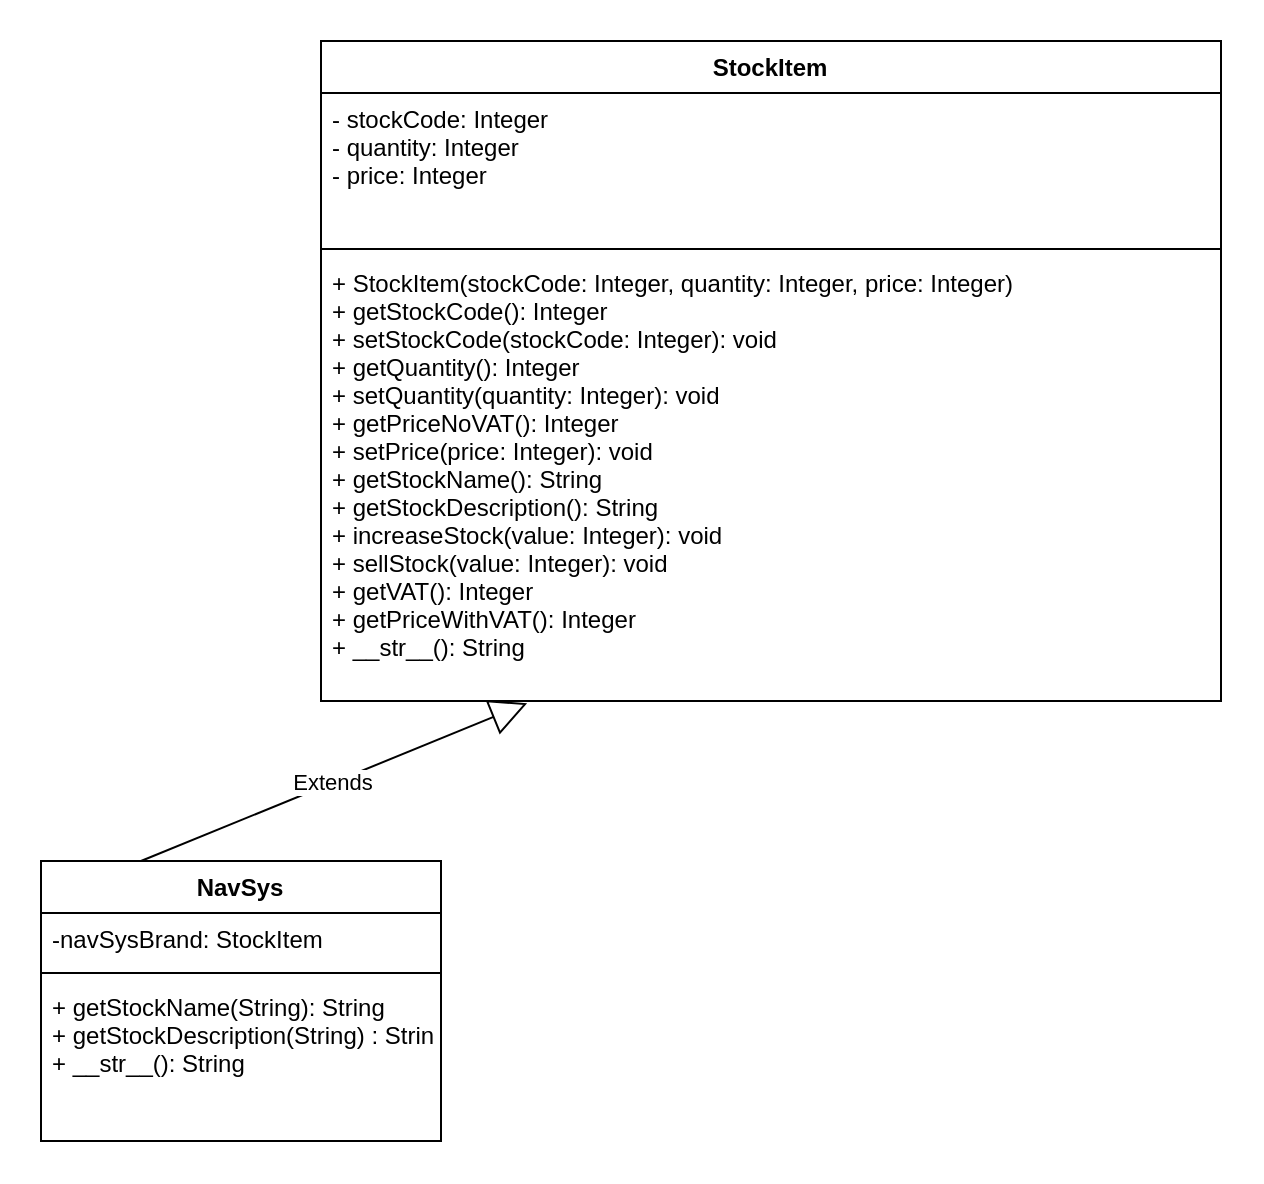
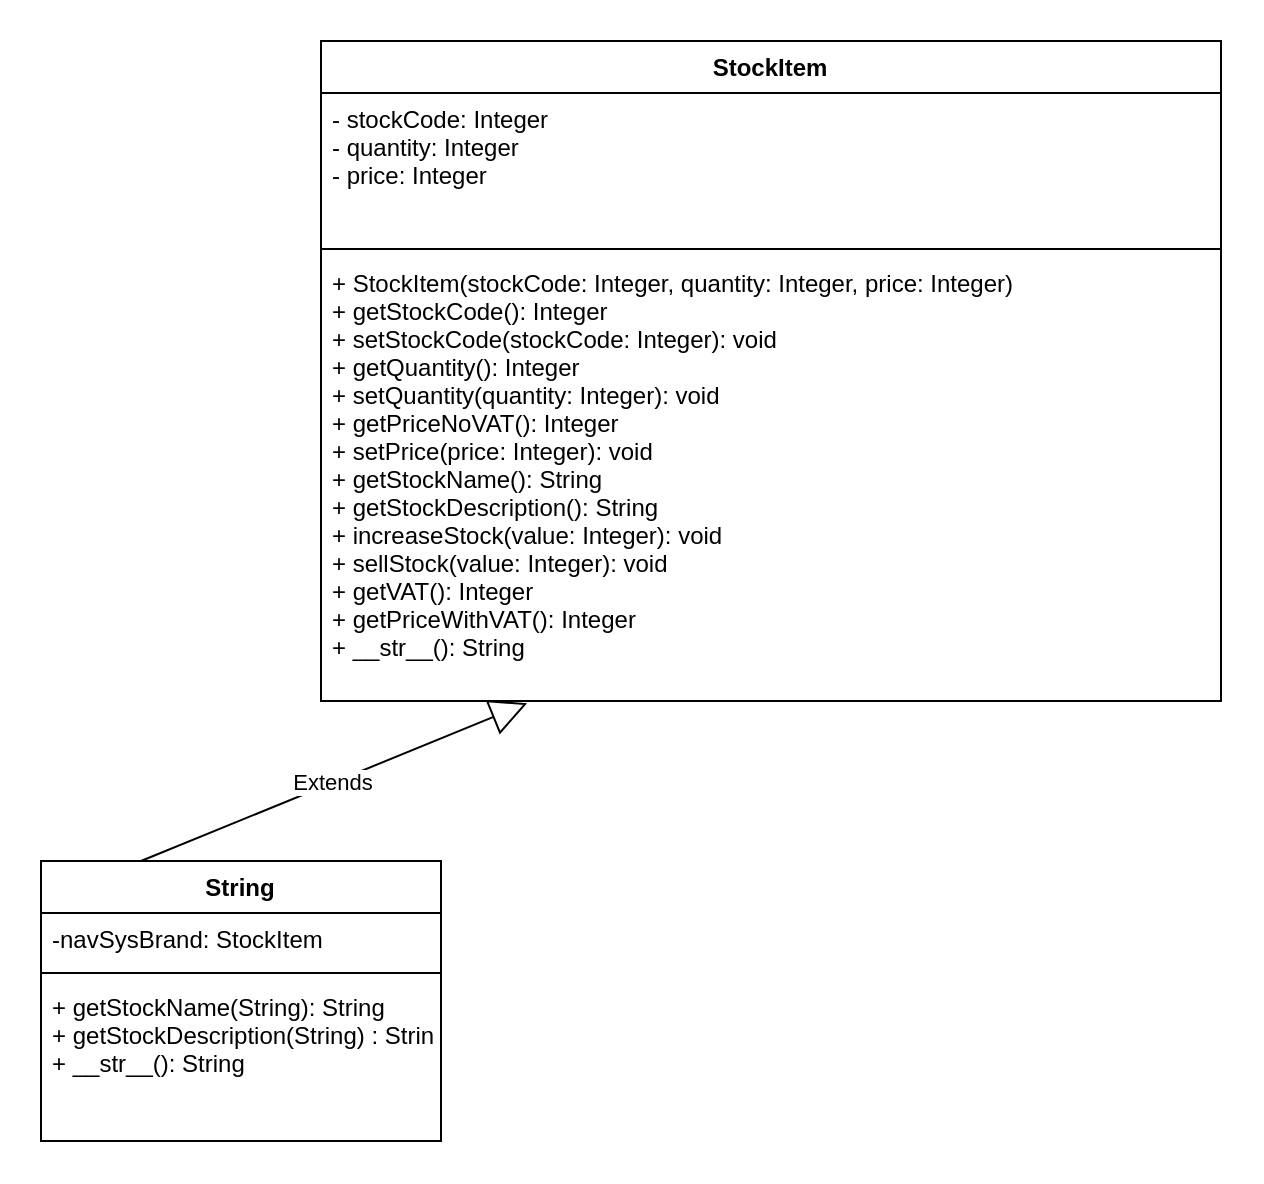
node "NavSys": label "NavSys" -> "String"
